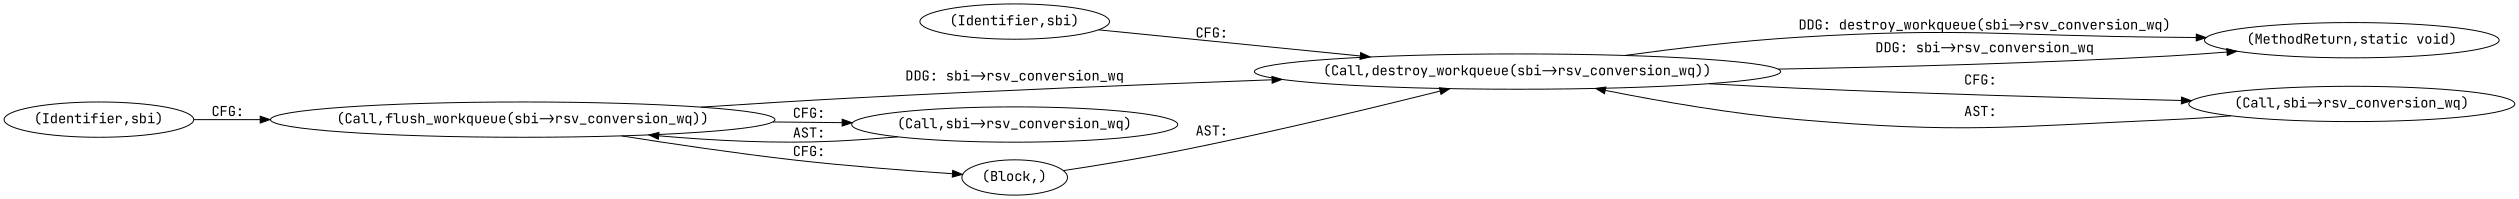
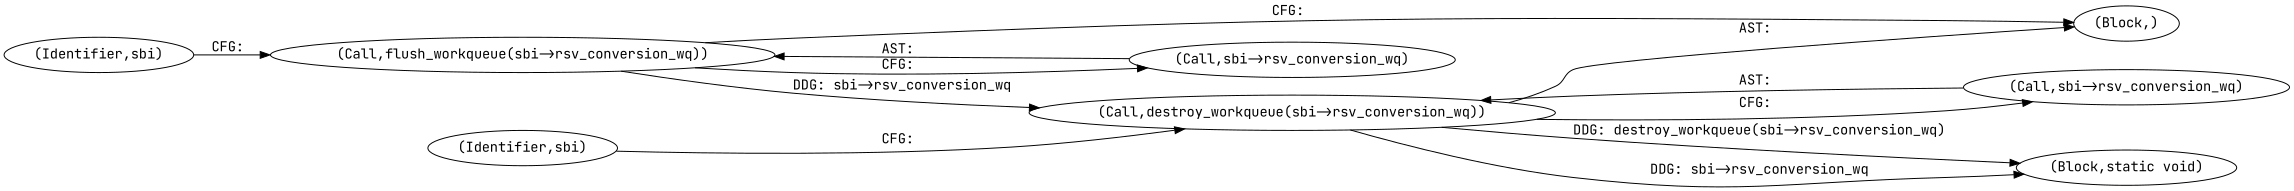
node "(MethodReturn,static void)": label "(MethodReturn,static void)" -> "(Block,static void)"
edge "(Block,)" -> "(Call,destroy_workqueue(sbi->rsv_conversion_wq))": reversed
